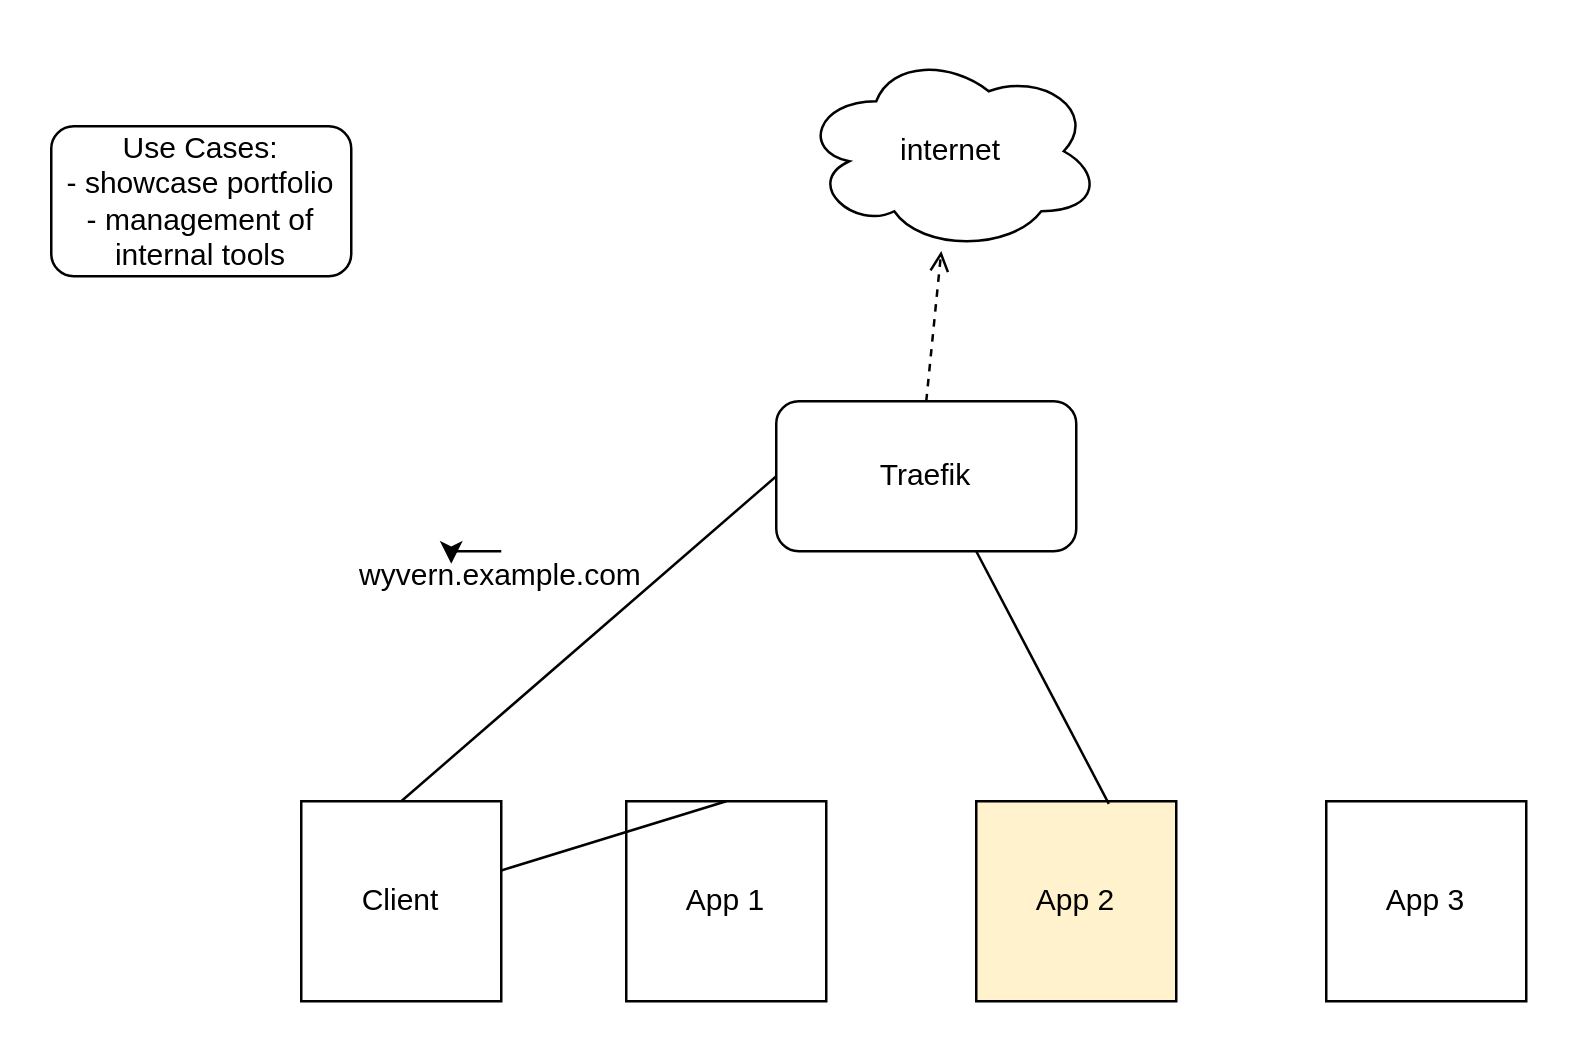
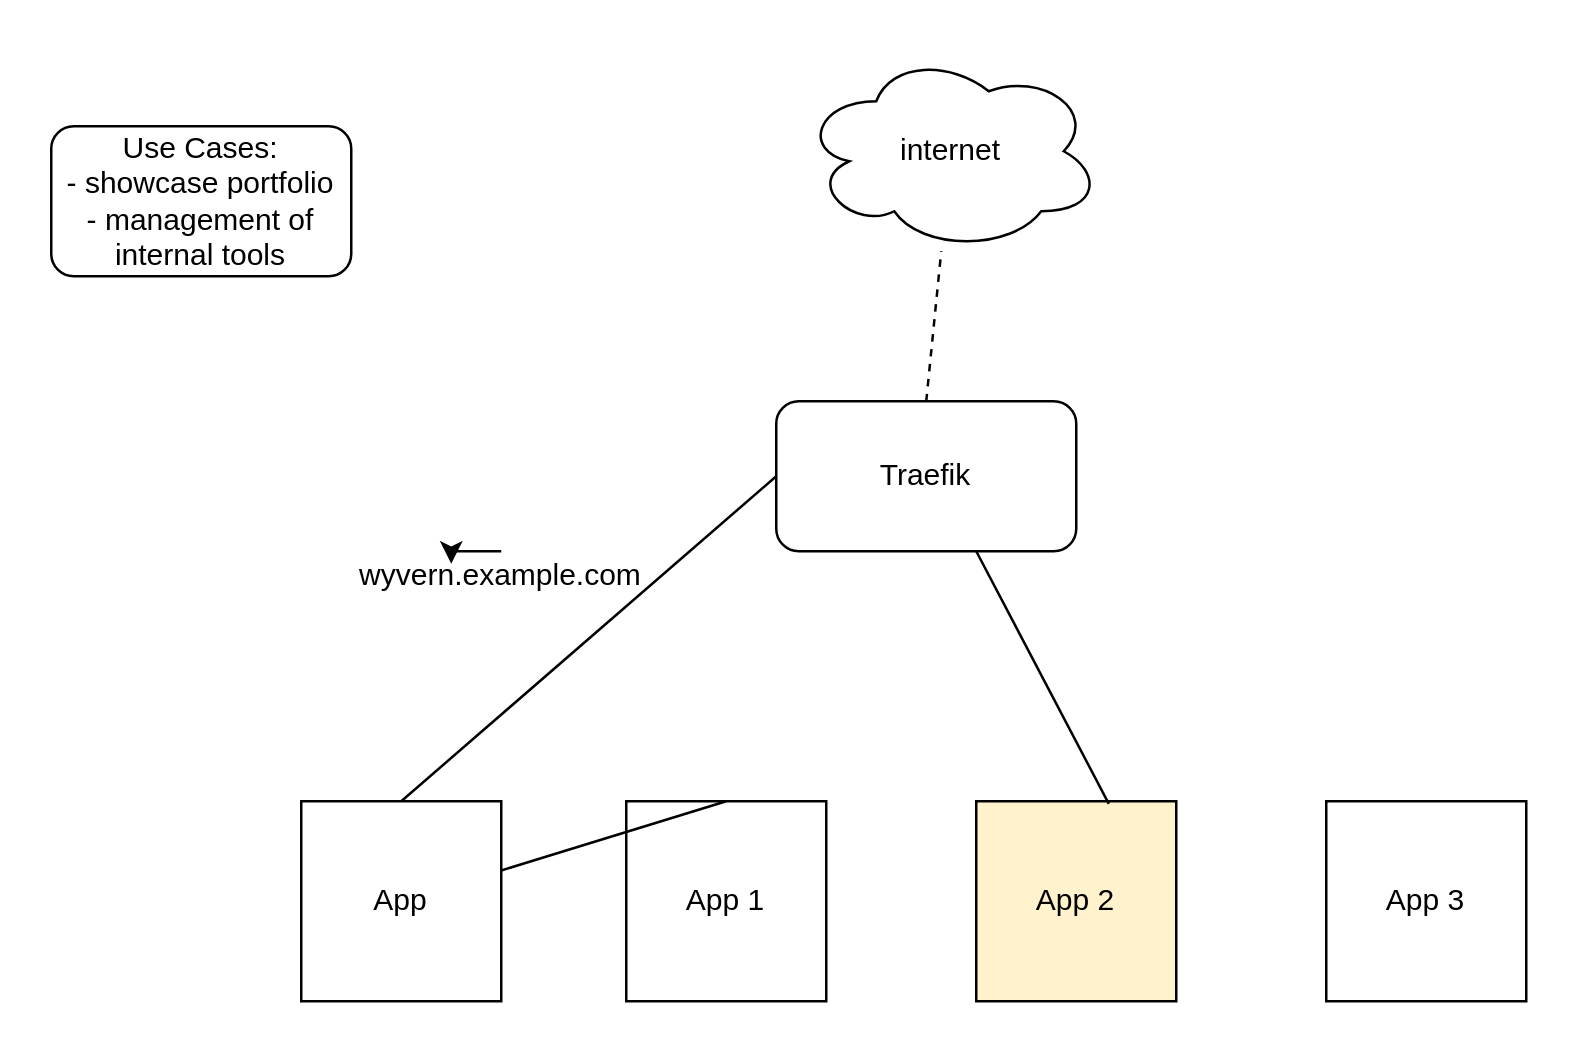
edge "Traefik" -> "internet": arrowhead open -> none
node "Client": label "Client" -> "App"
